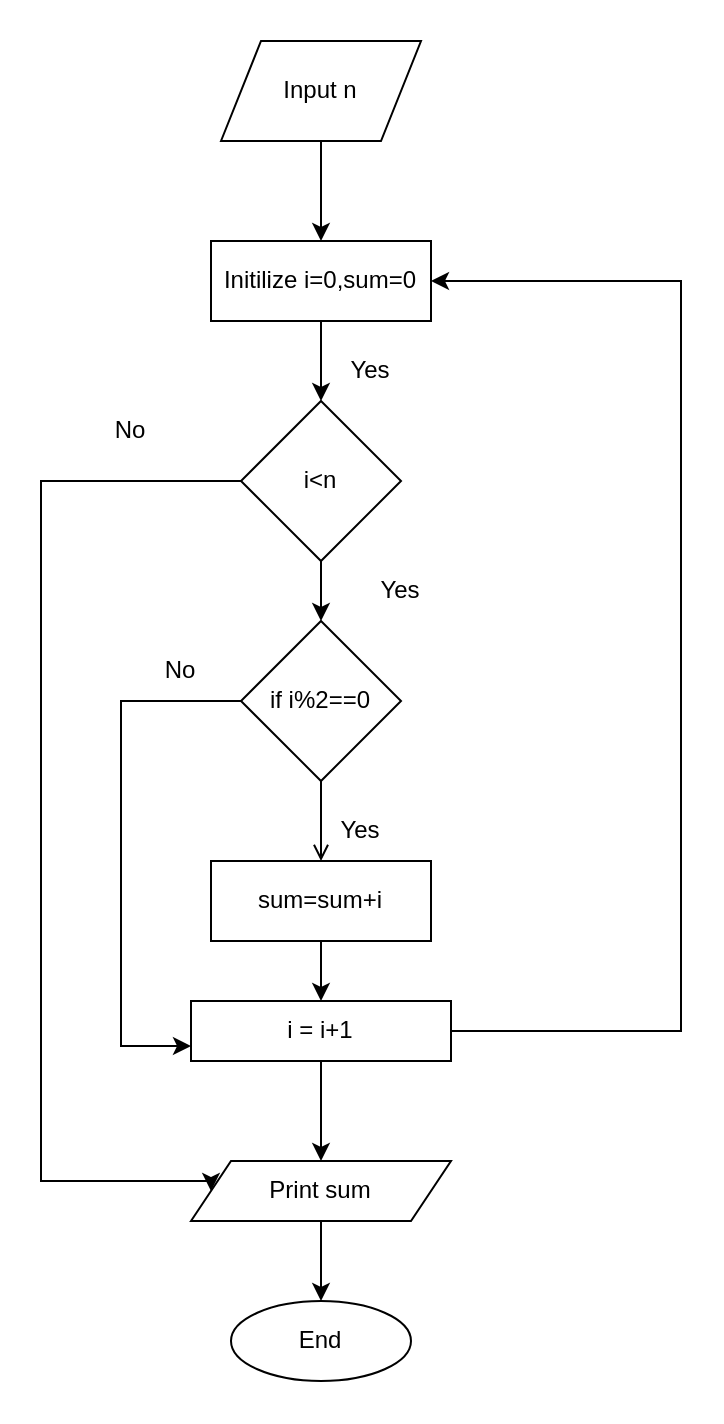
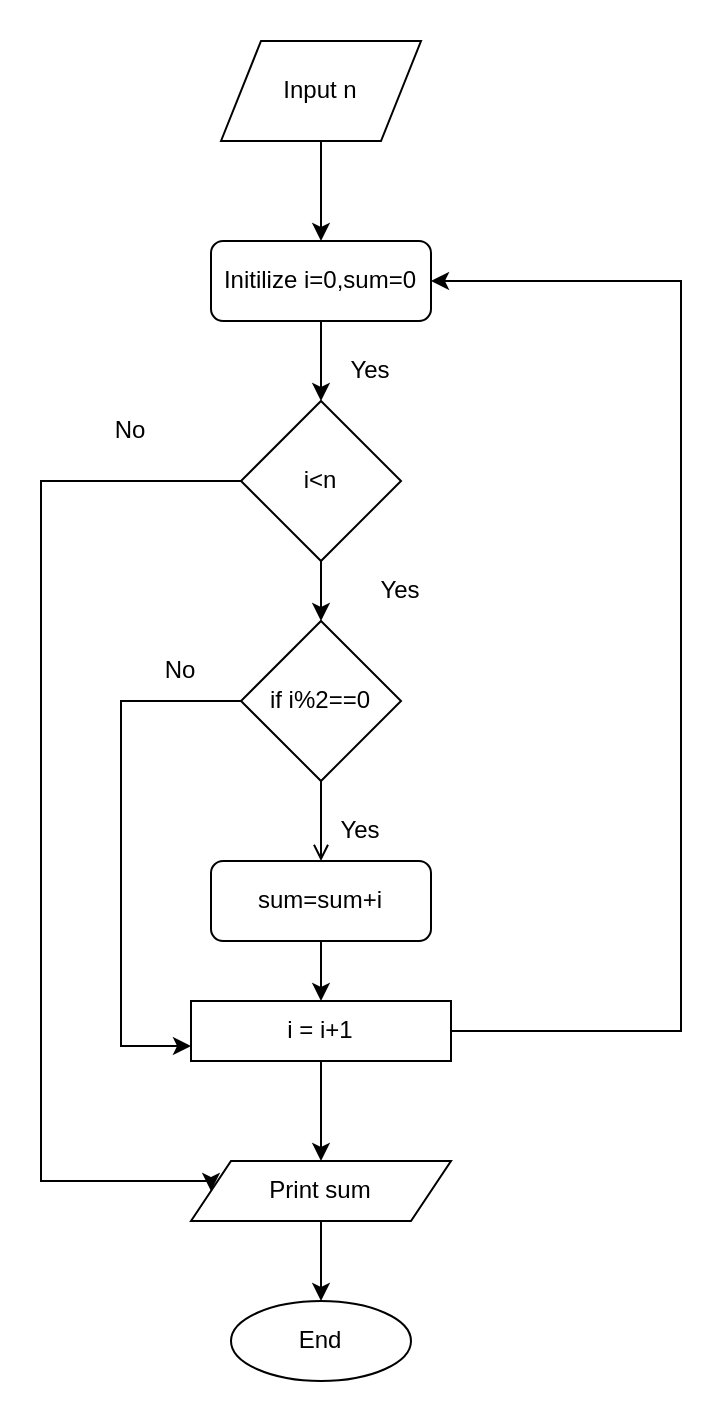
node "Initilize i=0,sum=0": shape rectangle -> rounded rectangle
node "sum=sum+i": shape rectangle -> rounded rectangle
